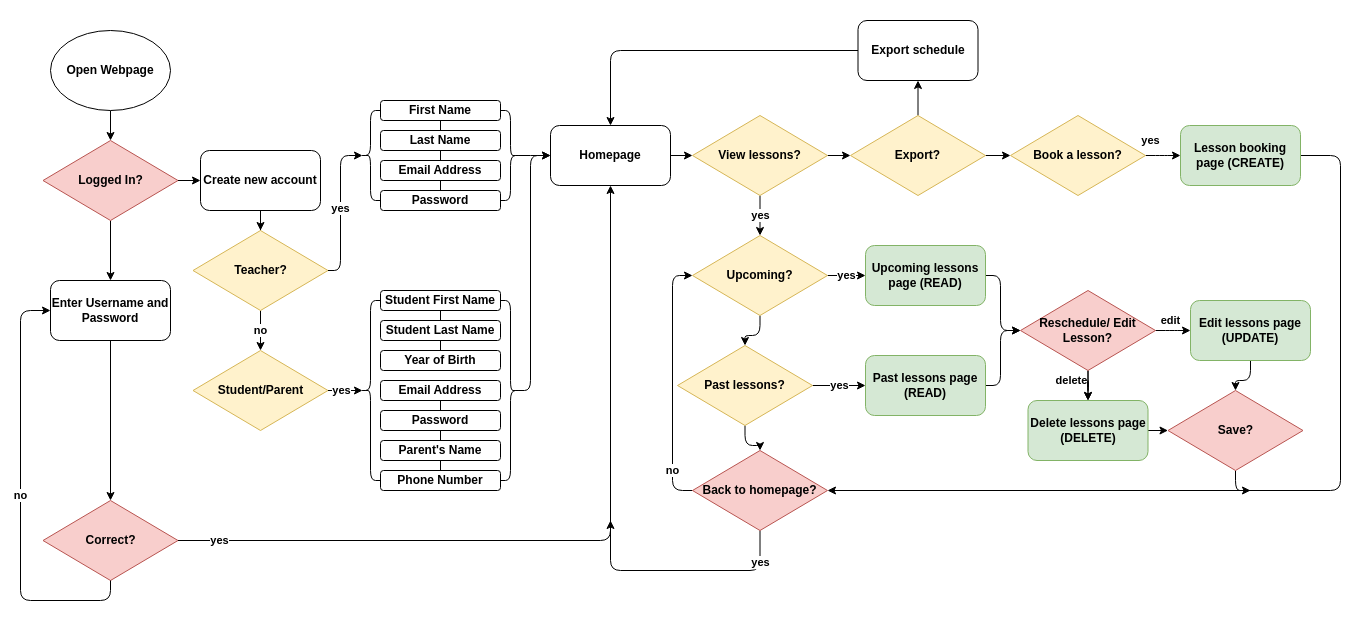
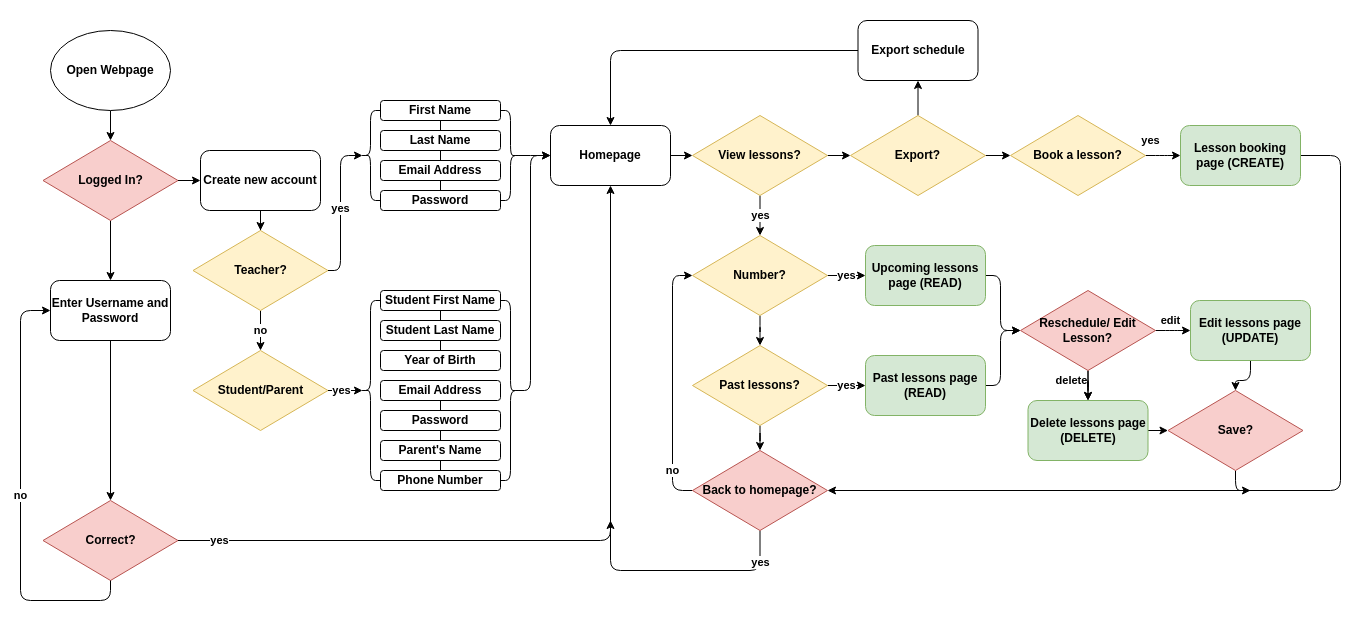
node "Upcoming?": label "Upcoming?" -> "Number?"
node "Past lessons?": moved (745, 386) -> (760, 386)
